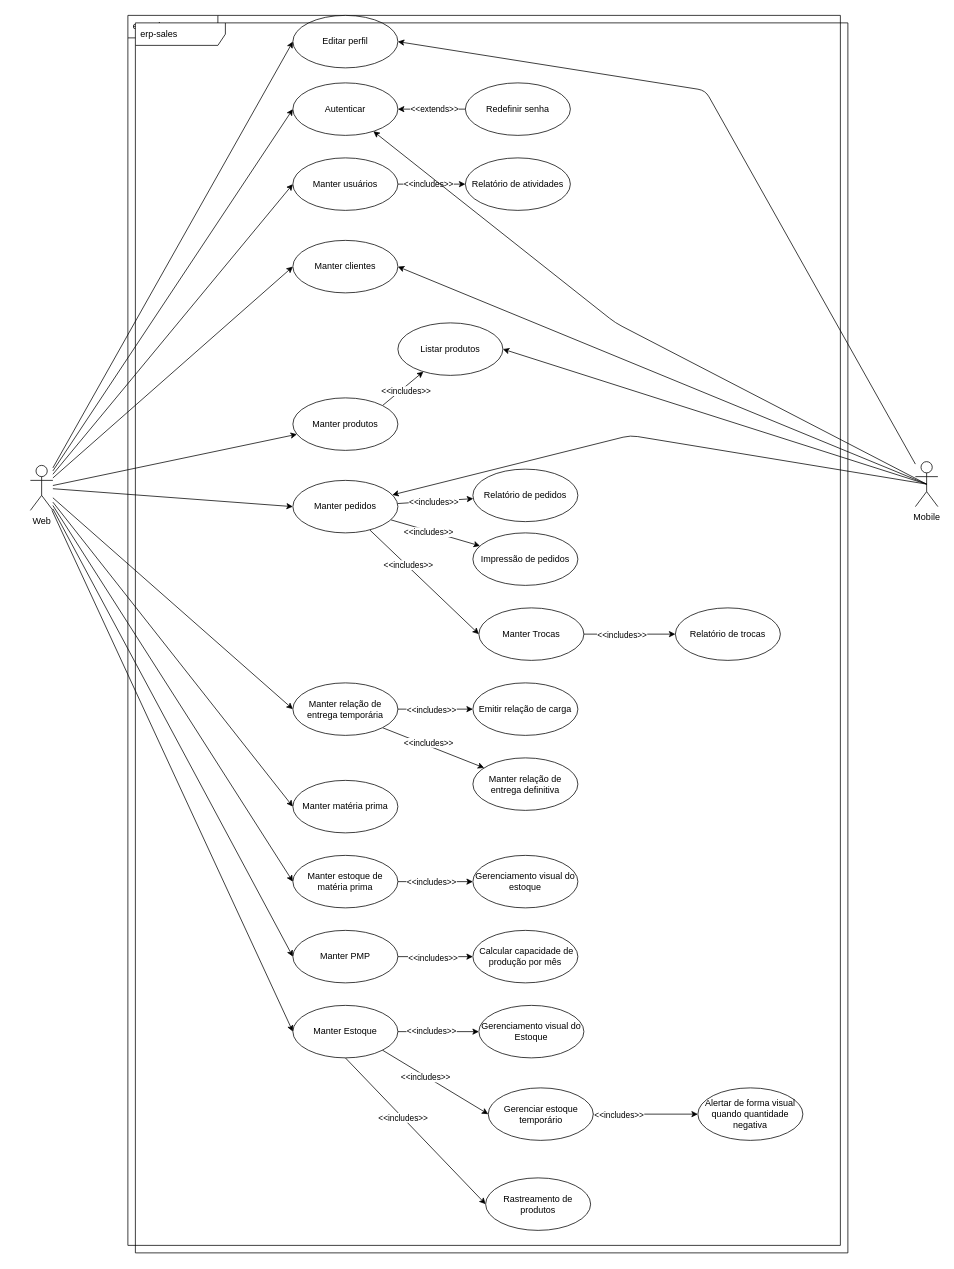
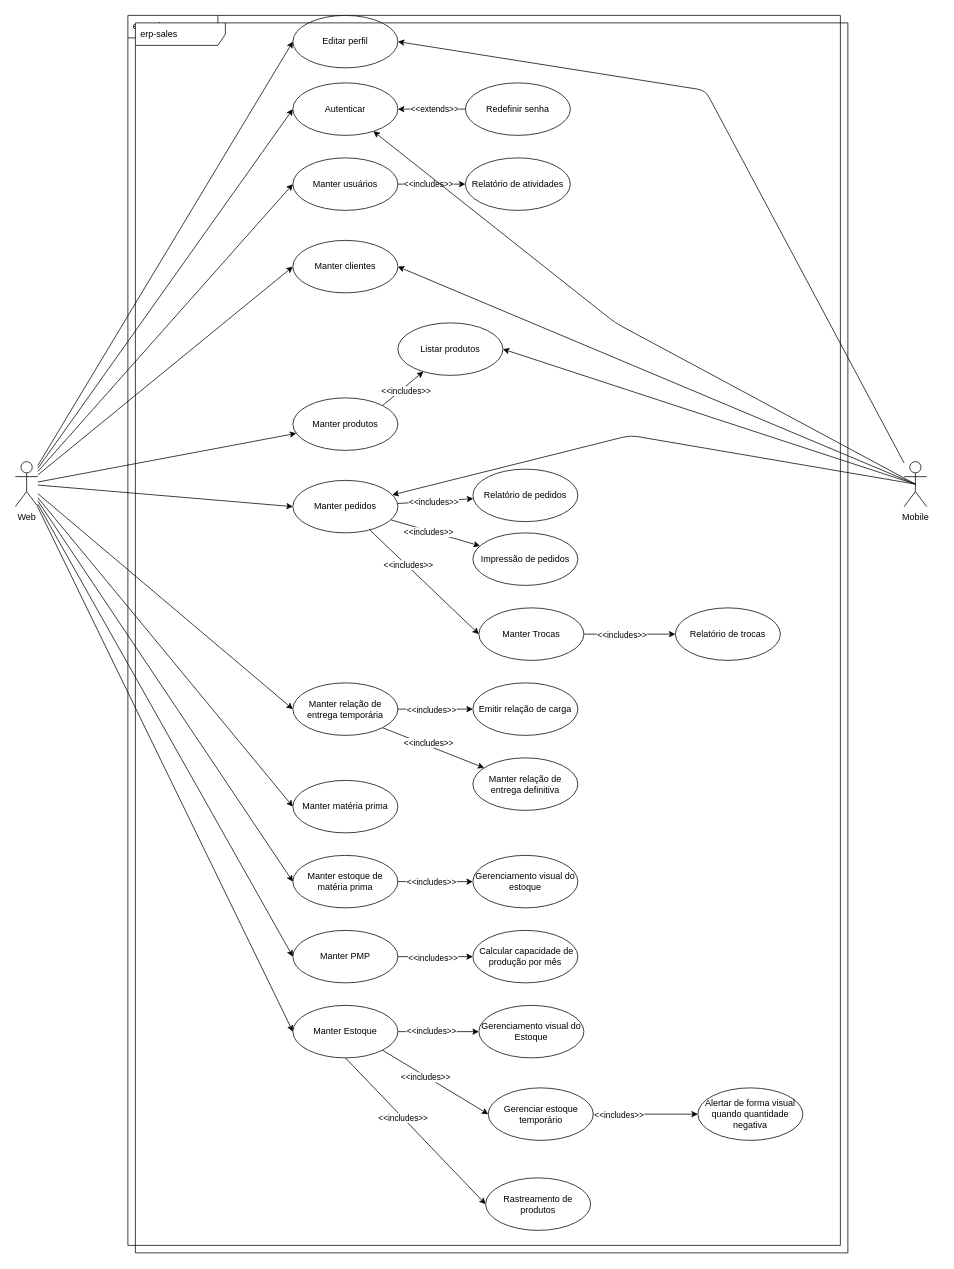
node "Mobile": moved (927, 484) -> (915, 484)
node "Web": moved (42, 488) -> (27, 484)
